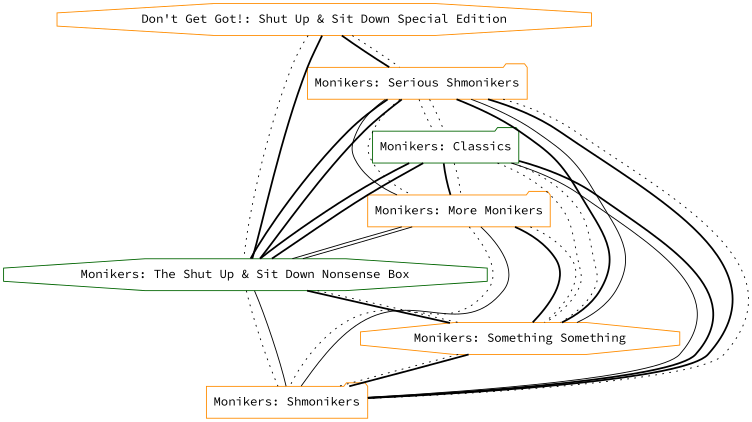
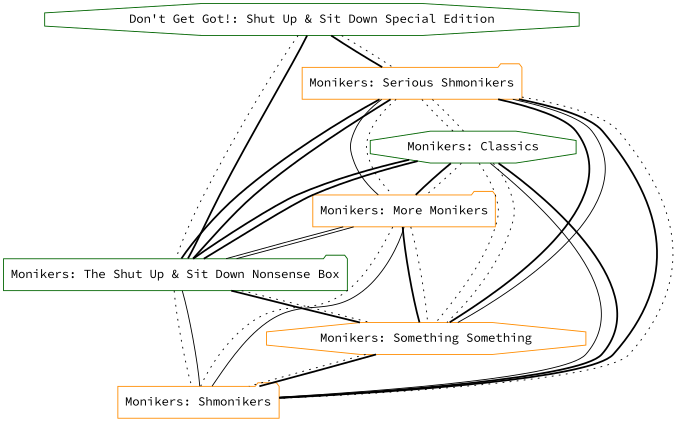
node "Don't Get Got!: Shut Up & Sit Down Special Edition": color darkorange -> darkgreen
node "Monikers: Classics": shape folder -> octagon
node "Monikers: The Shut Up & Sit Down Nonsense Box": shape octagon -> folder
